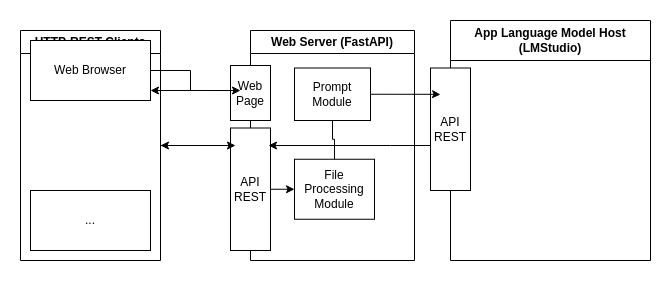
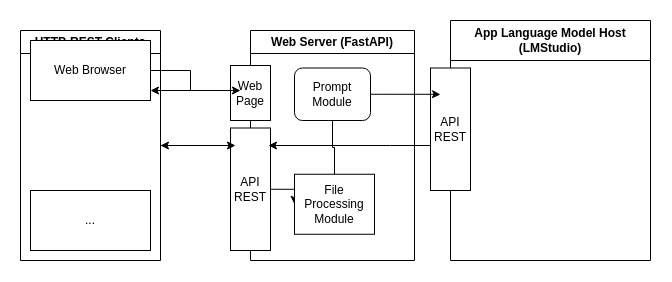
node "Prompt Module": shape rectangle -> rounded rectangle
node "File Processing Module": moved (335, 189) -> (335, 204)
